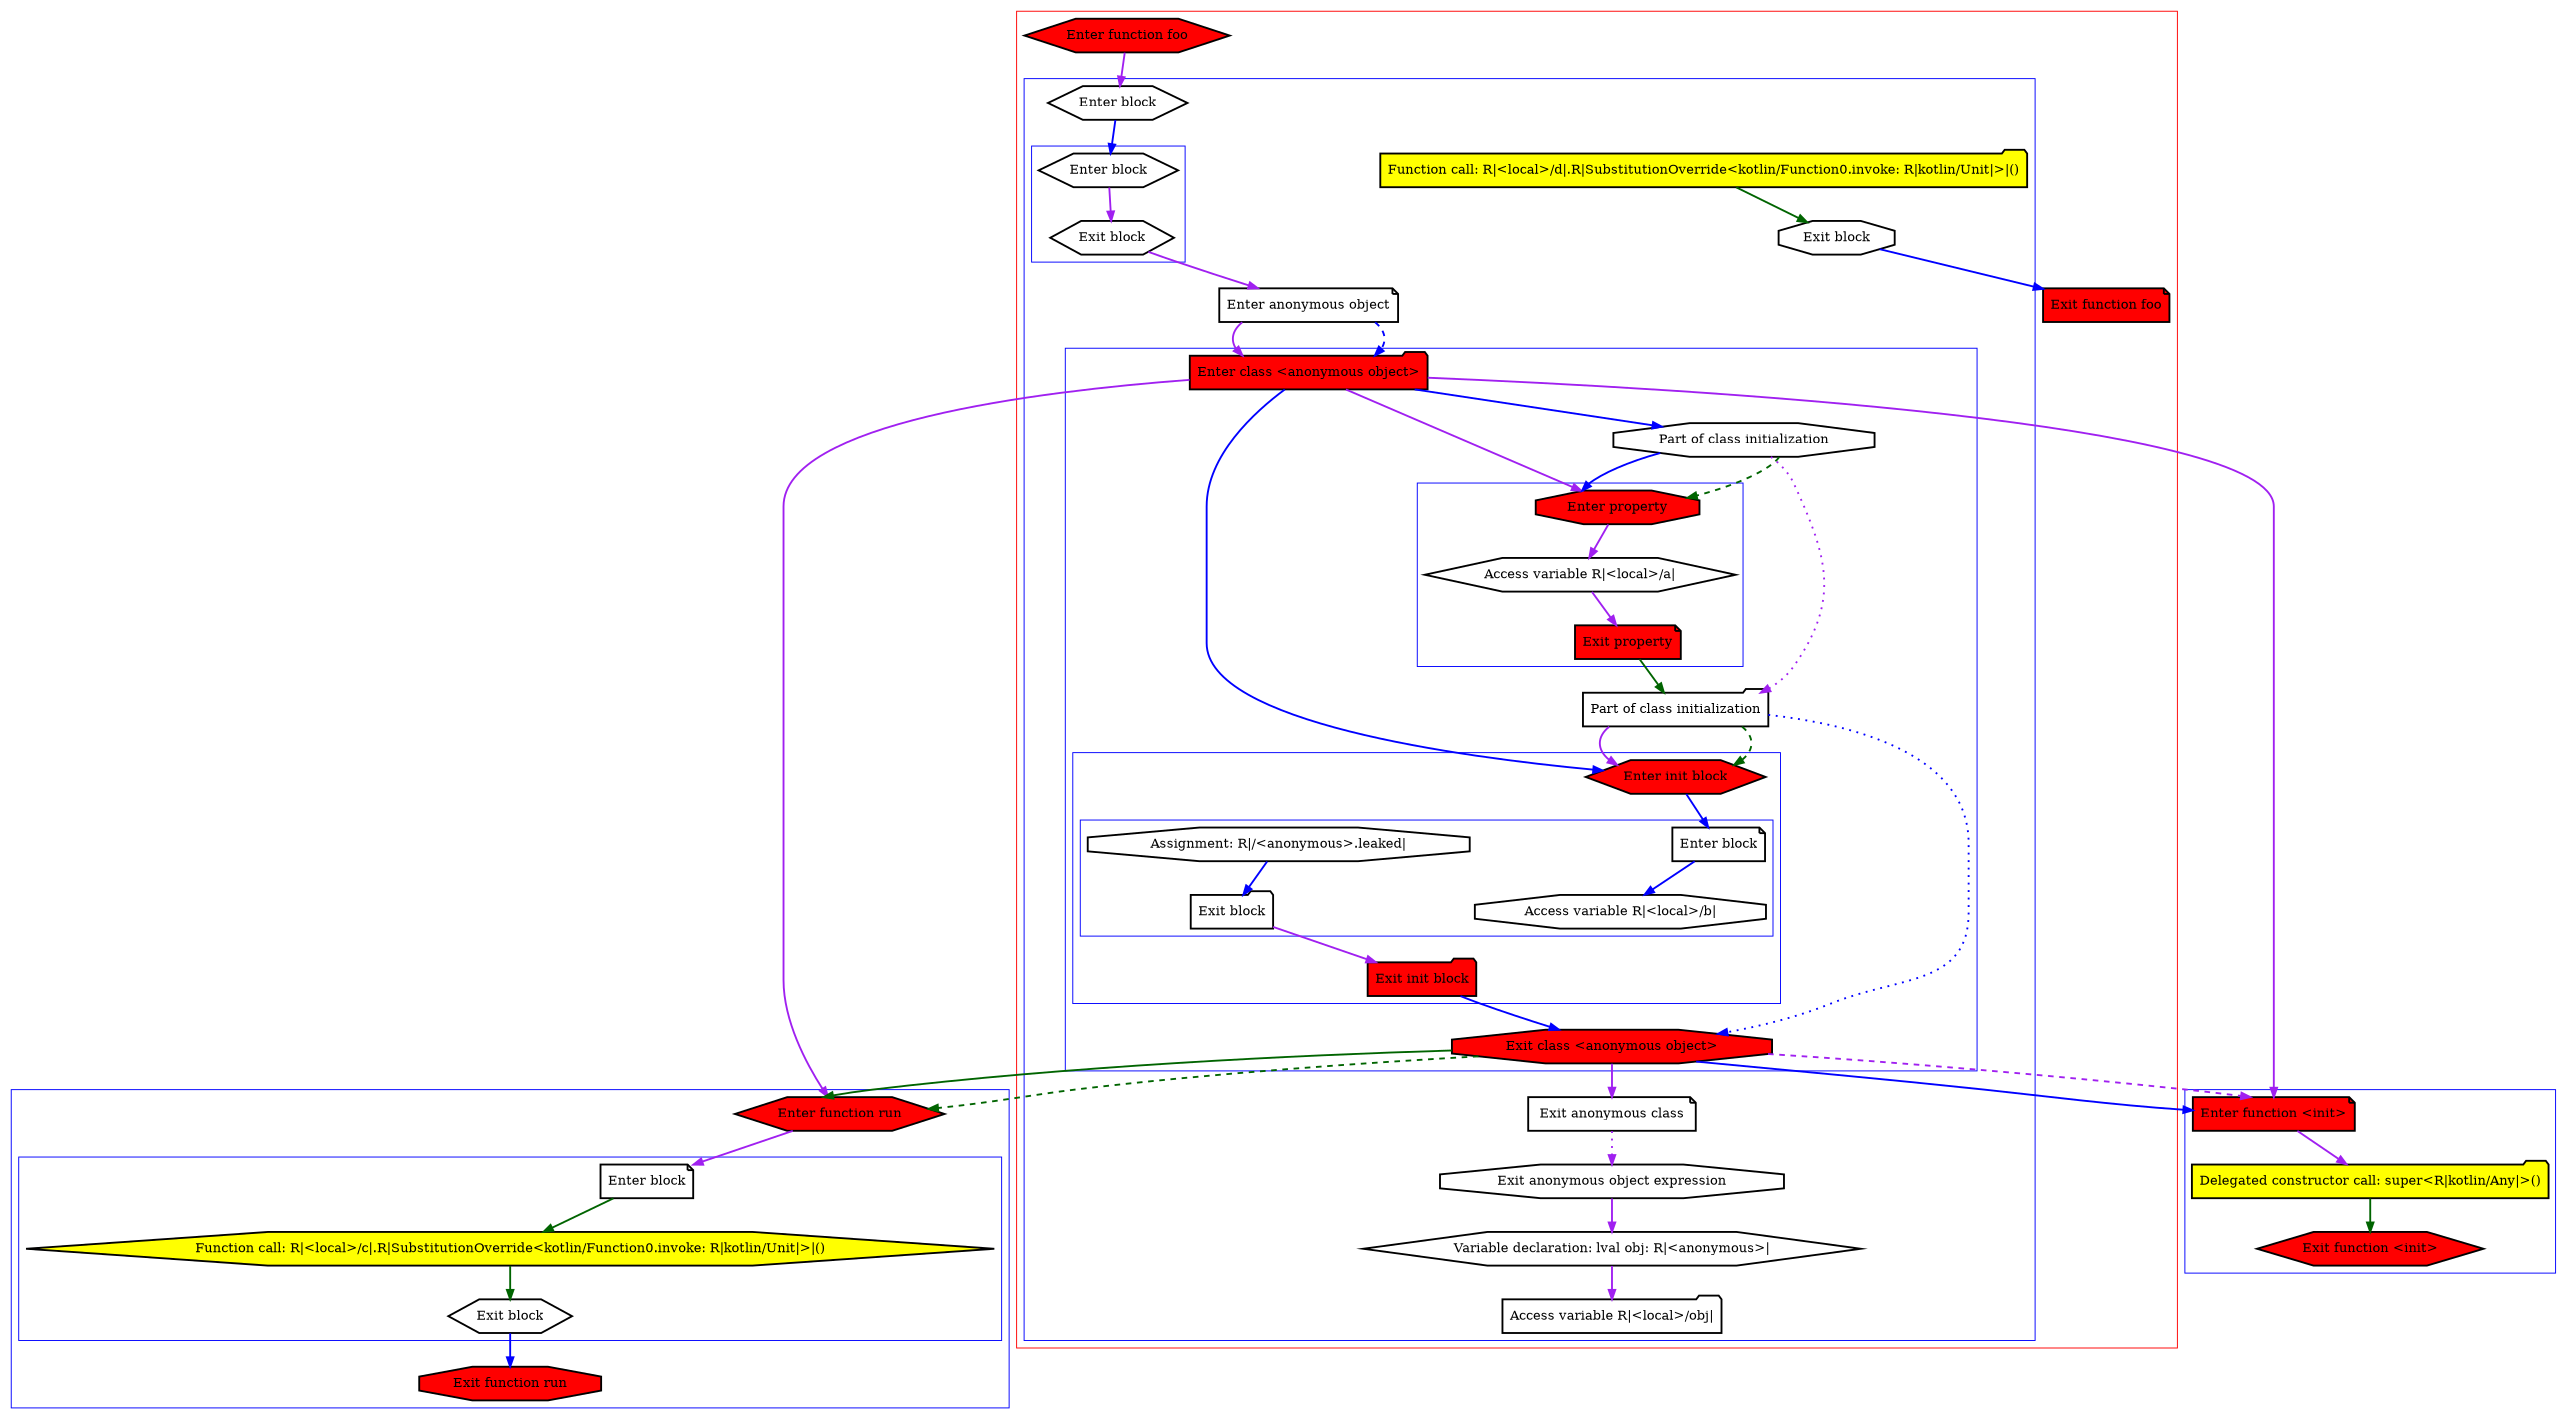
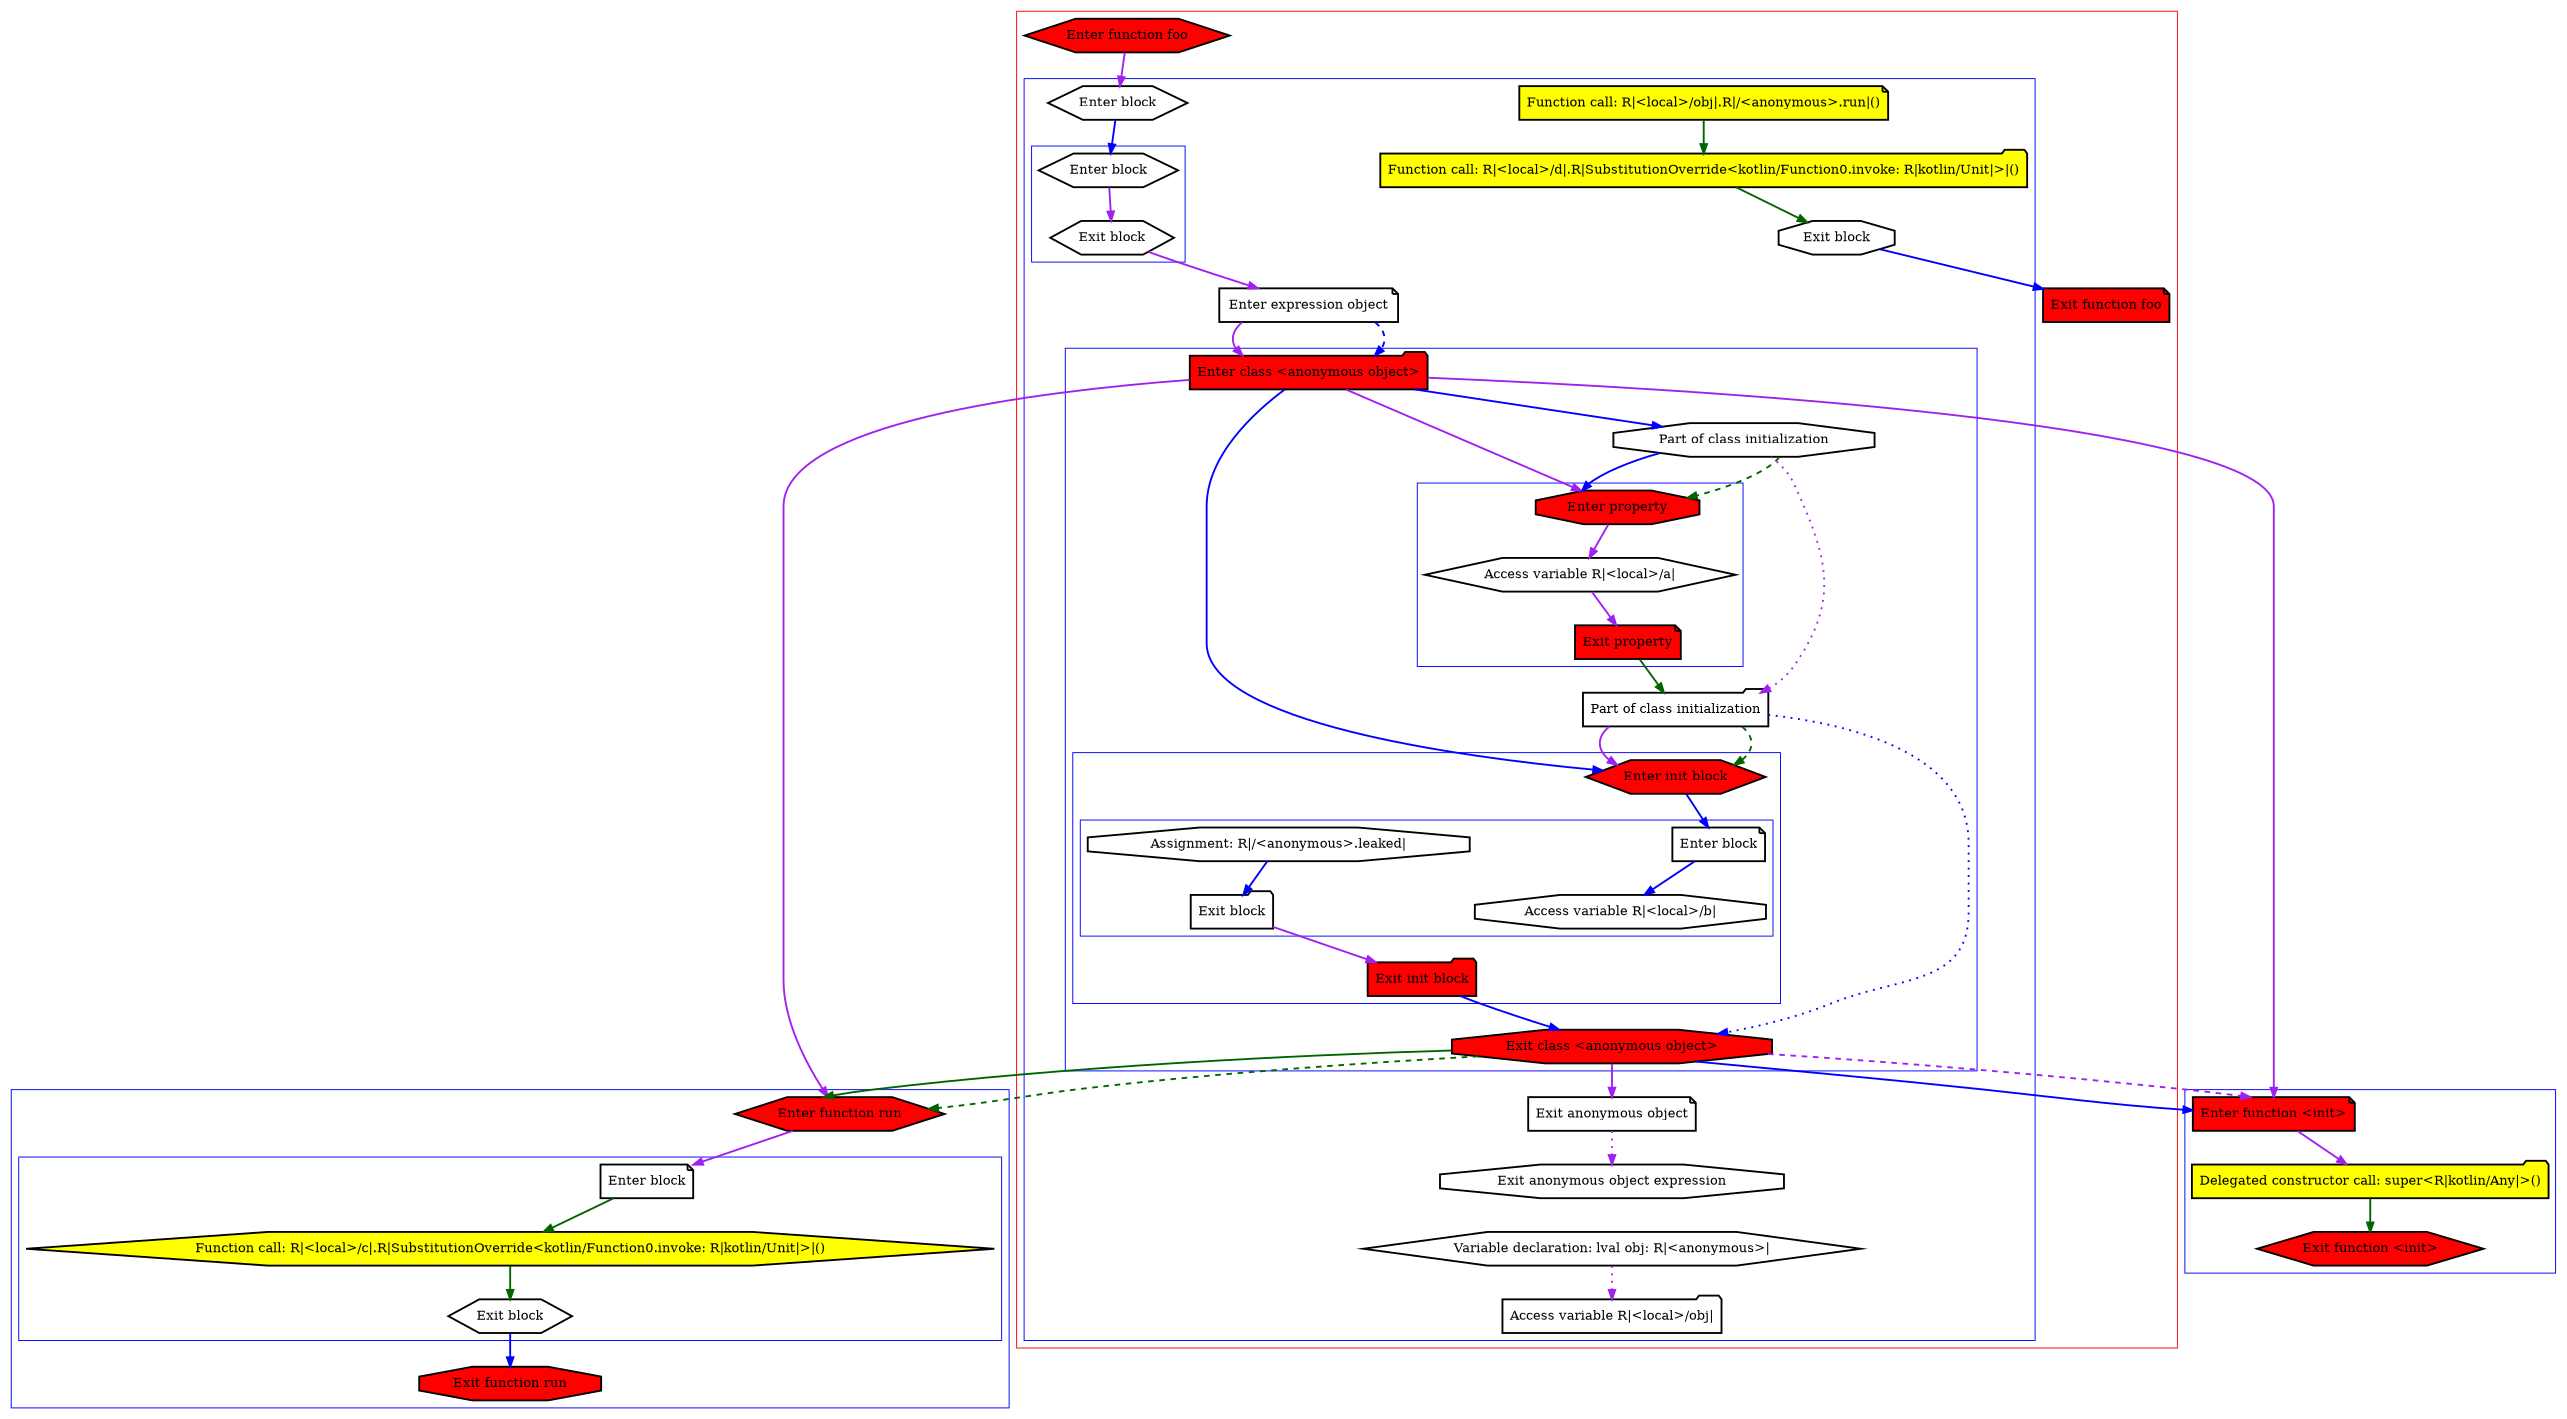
node "Function call: R|<local>/obj|.R|/<anonymous>.run|()": added
node "Enter anonymous object": label "Enter anonymous object" -> "Enter expression object"
node "Exit anonymous class": label "Exit anonymous class" -> "Exit anonymous object"
edge "Exit anonymous object expression" -> "Variable declaration: lval obj: R|<anonymous>|": removed
edge "Variable declaration: lval obj: R|<anonymous>|" -> "Access variable R|<local>/obj|": style solid -> dotted
